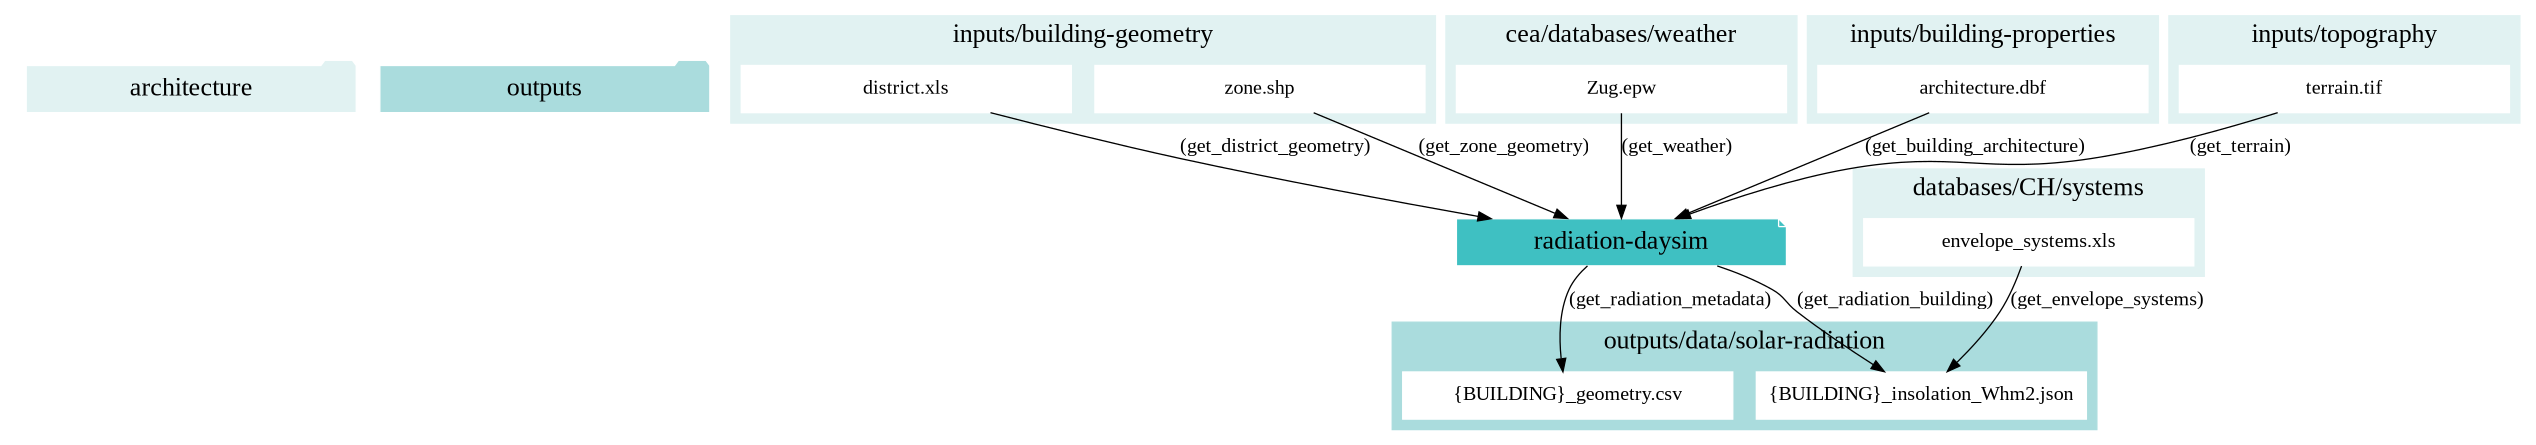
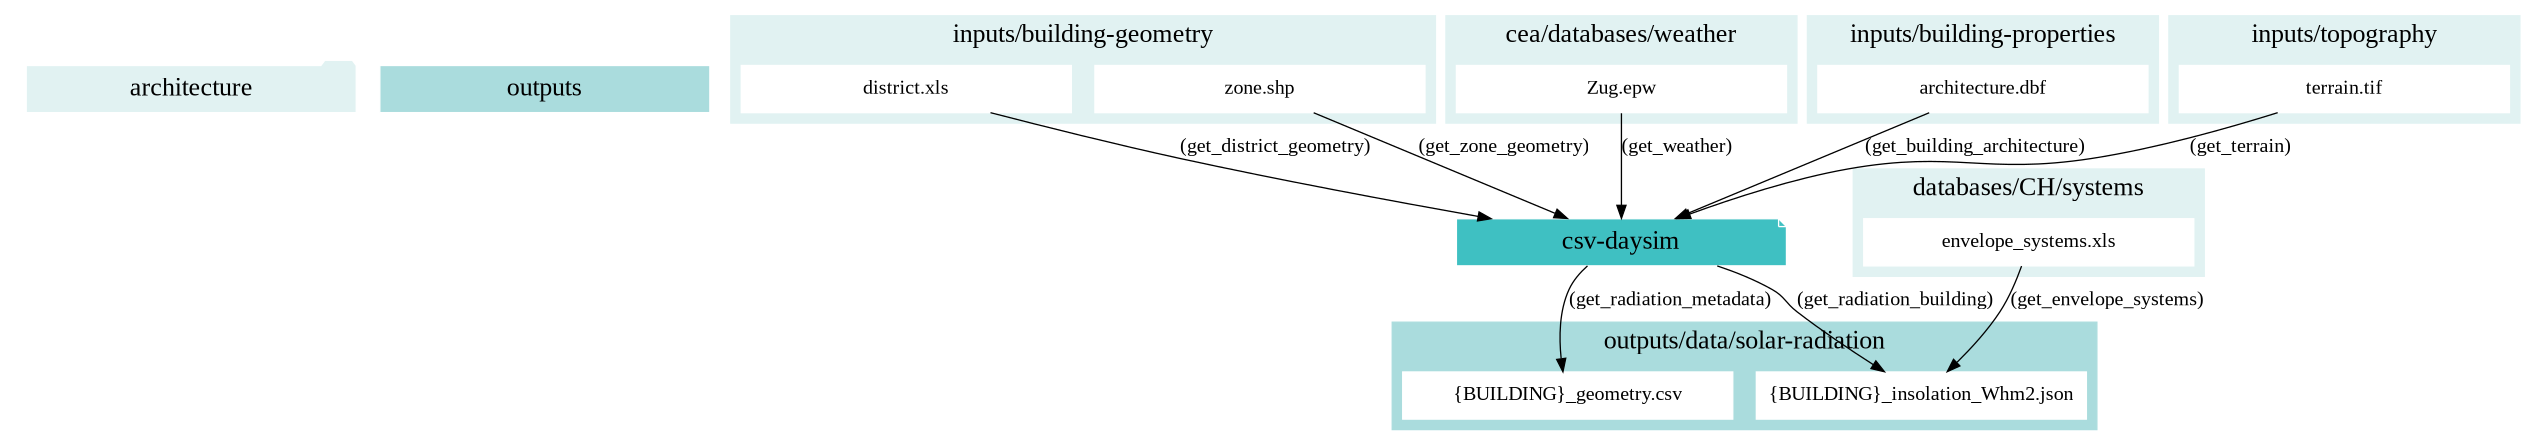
node "outputs": shape folder -> box
node "radiation-daysim": label "radiation-daysim" -> "csv-daysim"
